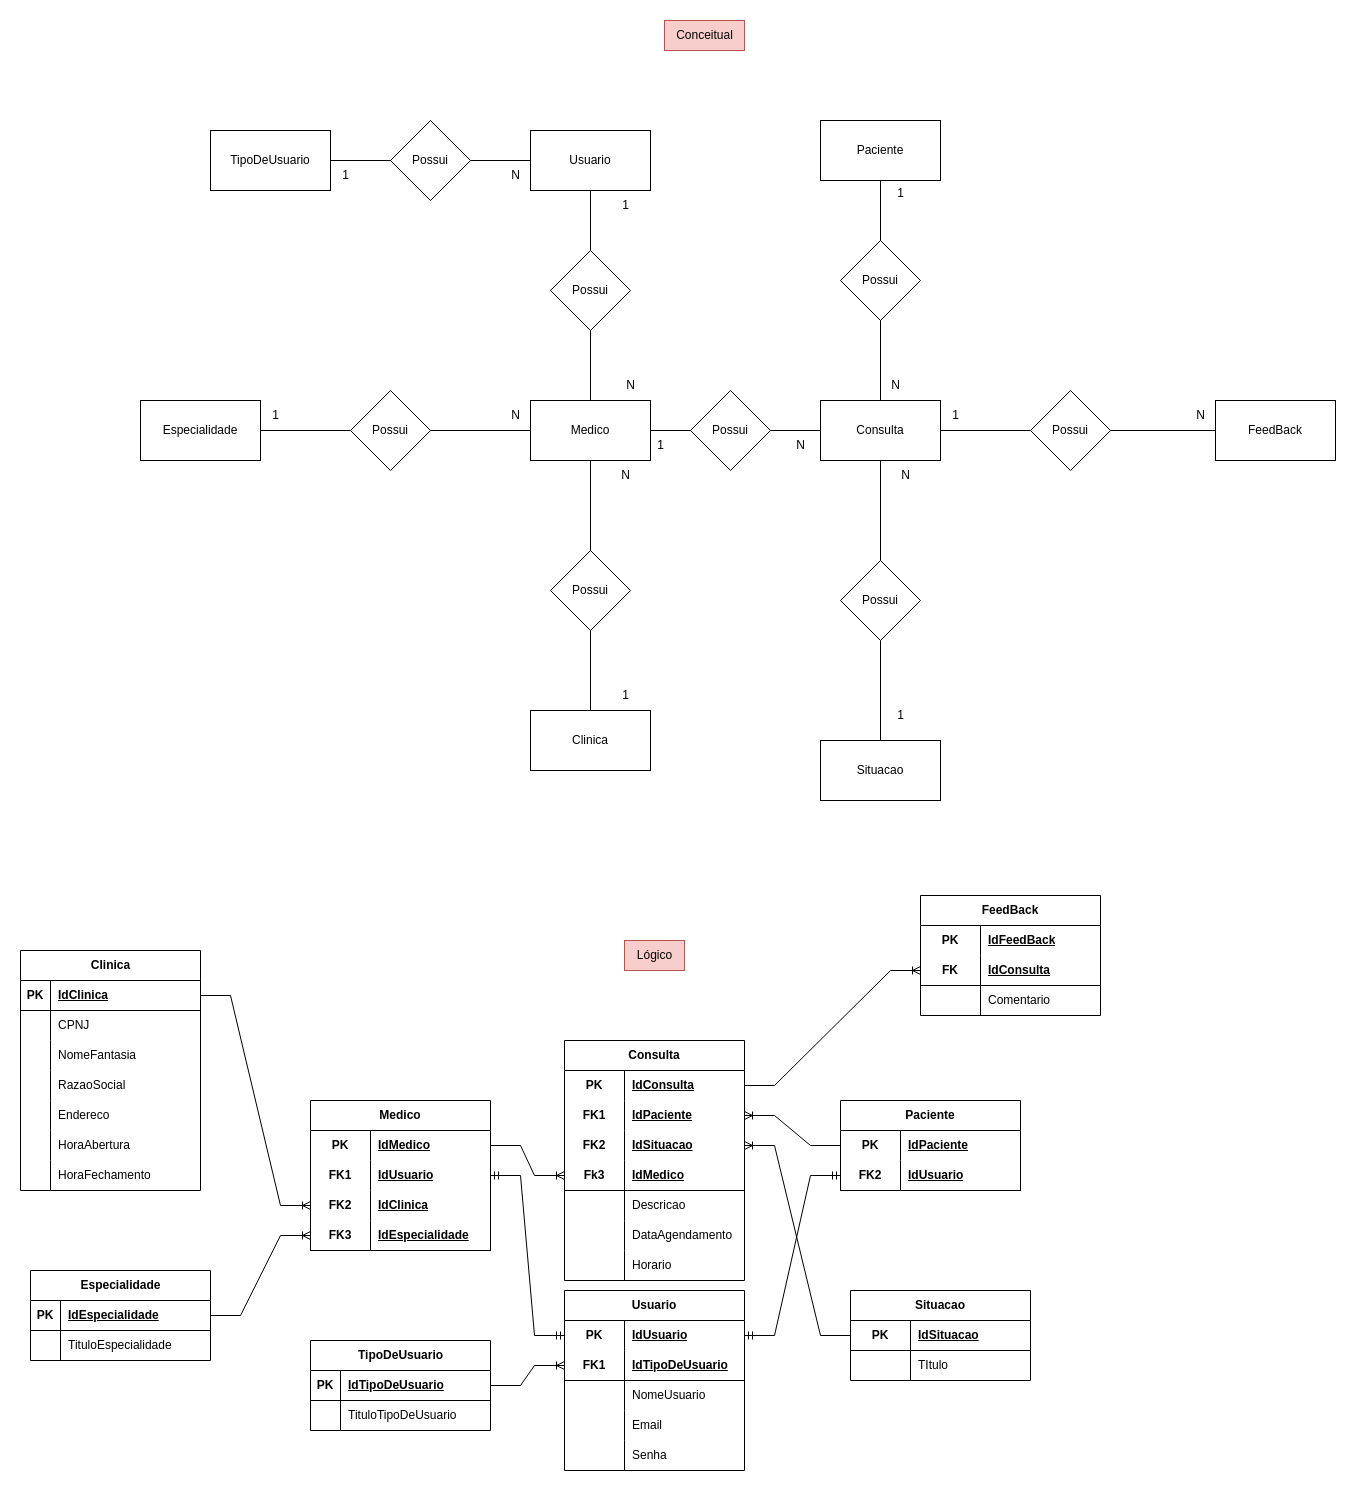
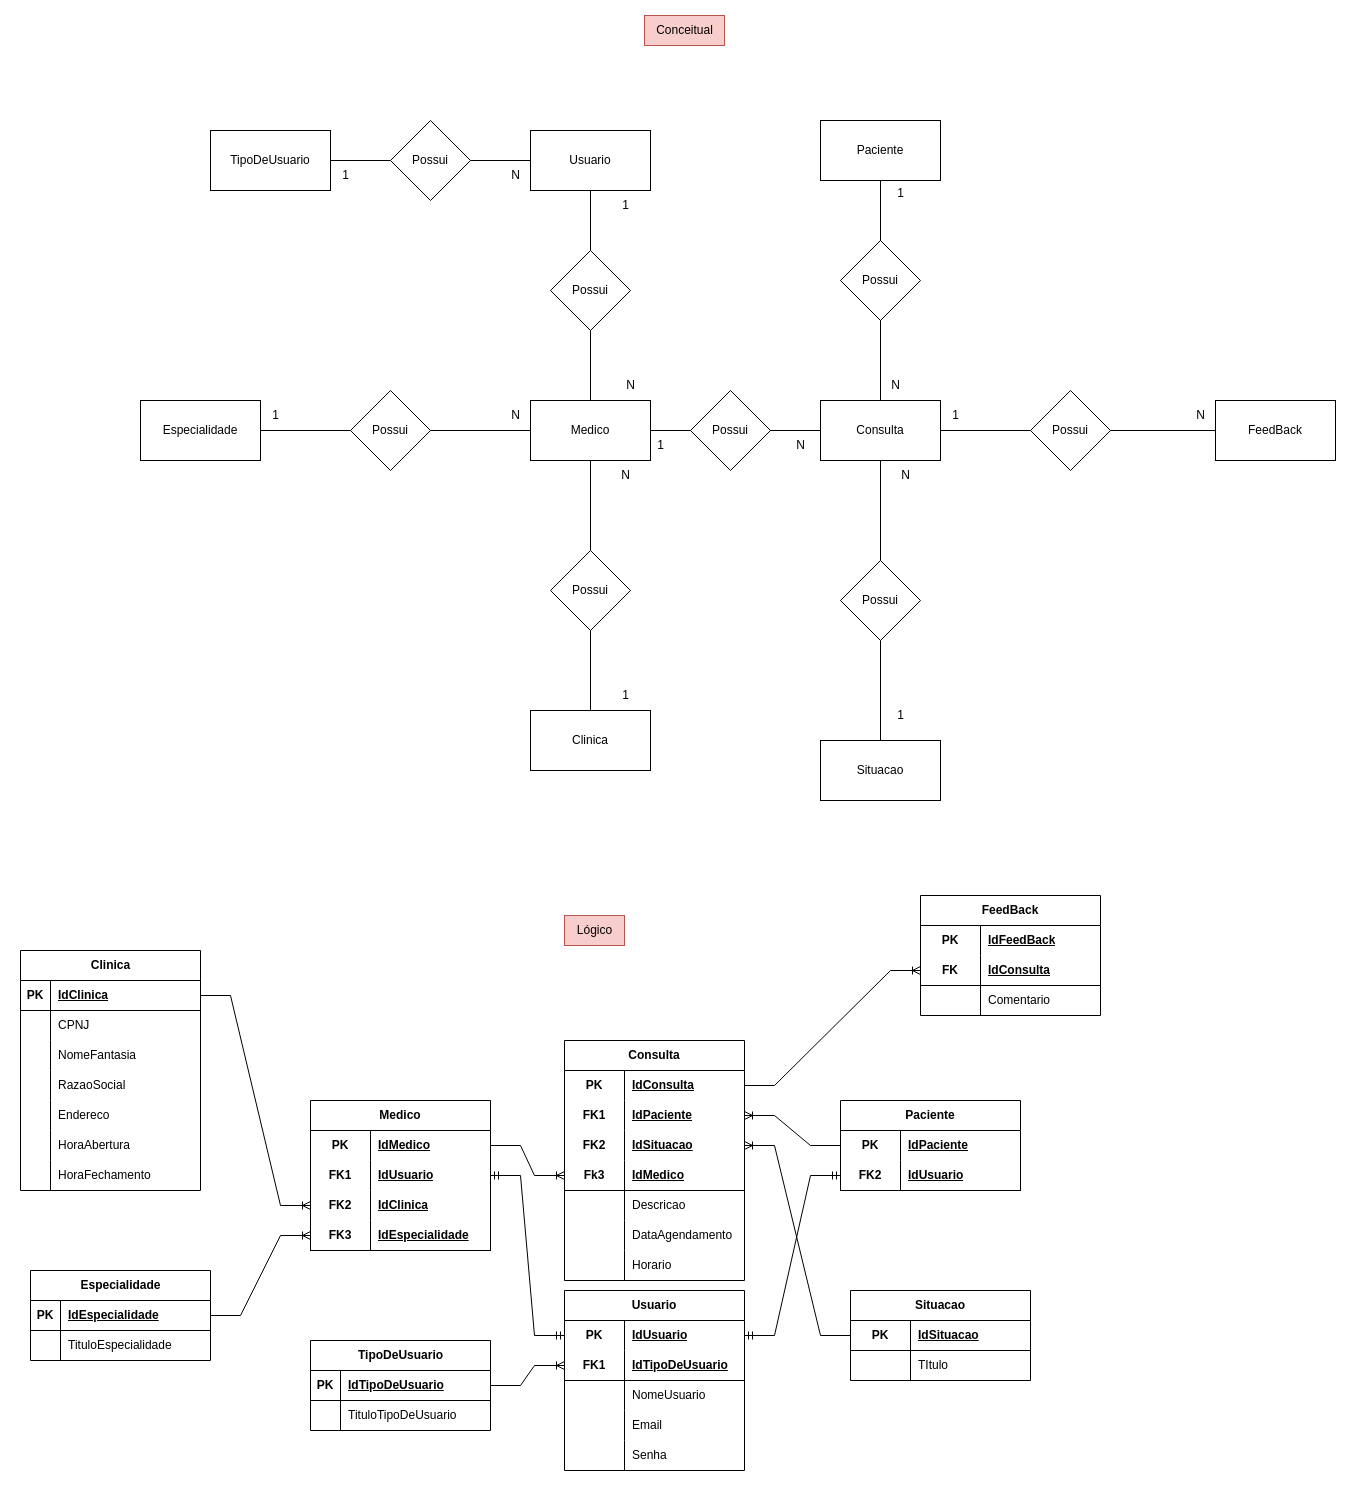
node "Conceitual": moved (705, 36) -> (685, 31)
node "Lógico": moved (655, 956) -> (595, 931)
